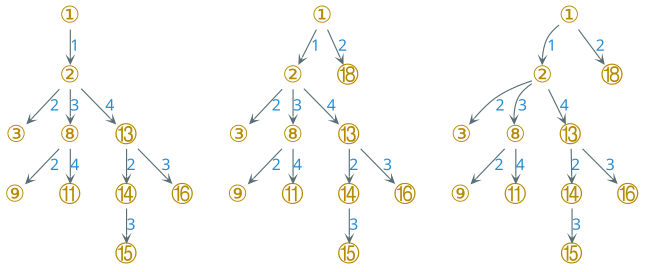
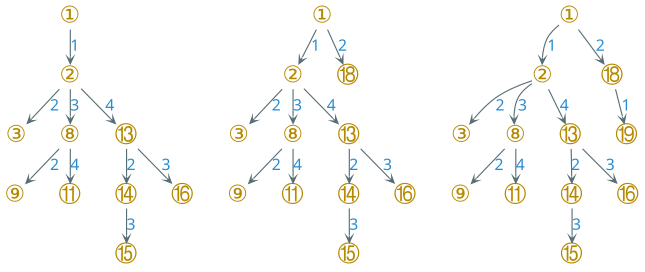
node "⑲": added
